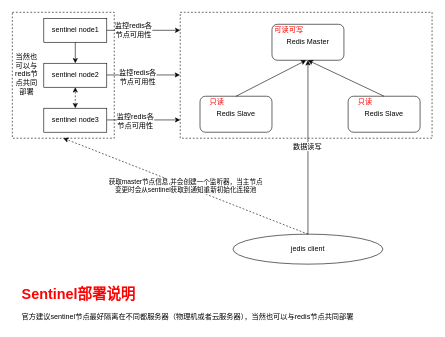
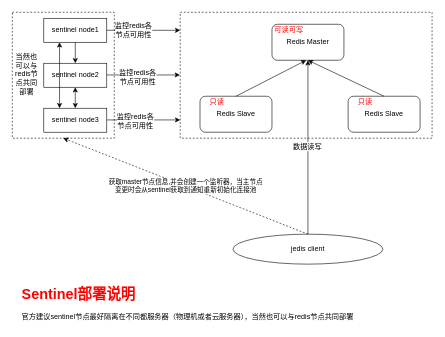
edge "sentinel node1" -- "sentinel node3": added
edge "sentinel node2" -- "sentinel node3": style dashed -> solid
